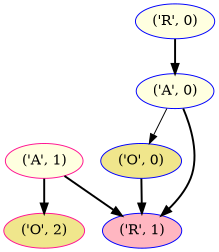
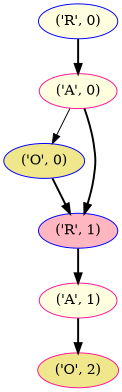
node "('A', 0)": color blue -> deeppink
edge "('A', 1)" -> "('R', 1)": reversed
